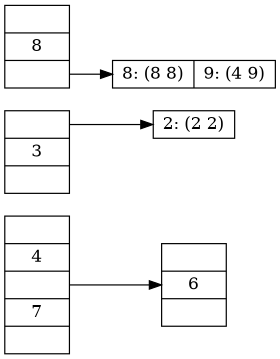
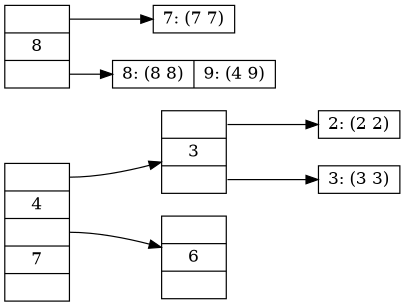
node "7: (7 7)": added
edge "4" -> "3": added
node "3: (3 3)": added
